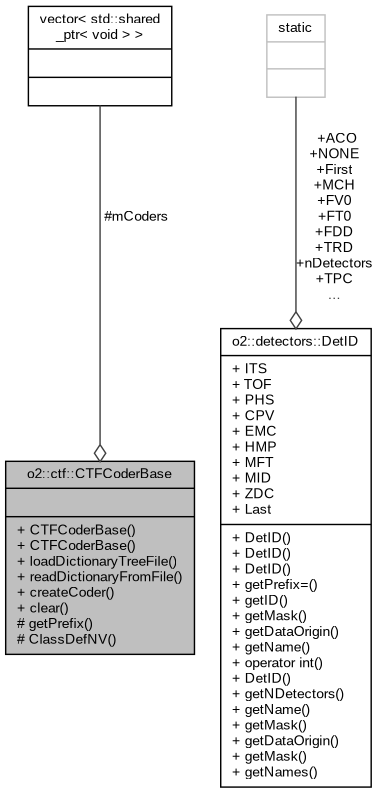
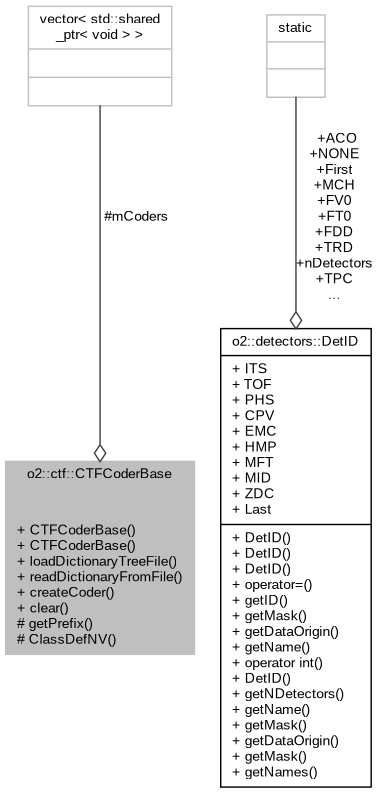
node "vector< std::shared": color black -> grey75
node "o2::ctf::CTFCoderBase": color black -> grey75
node "o2::detectors::DetID": text "+ getPrefix=()" -> "+ operator=()"
